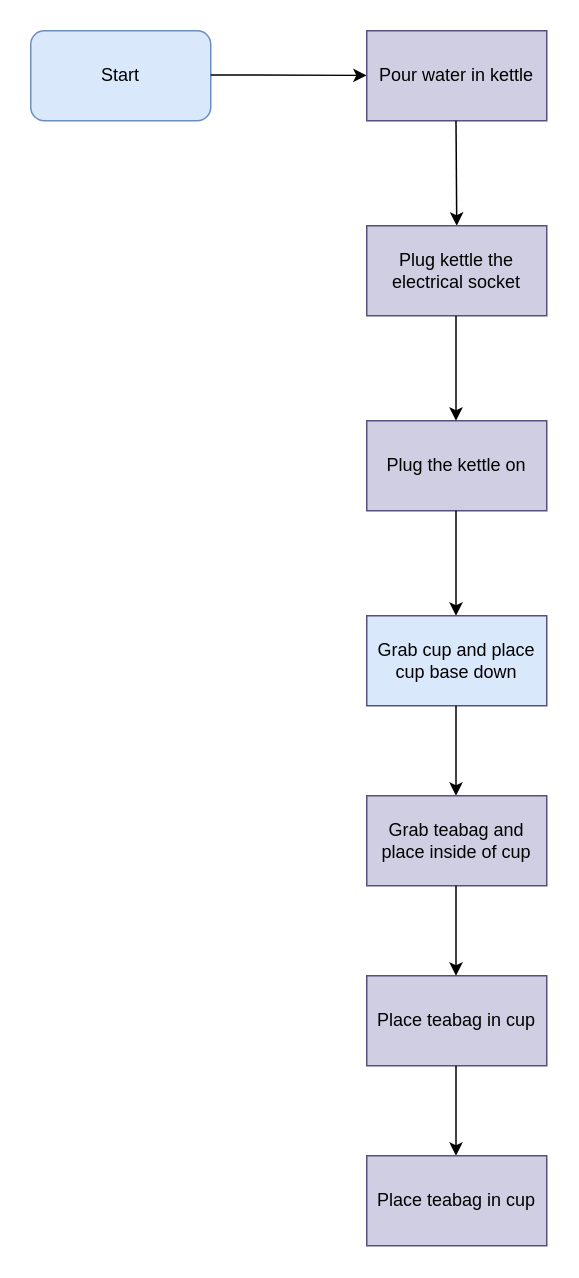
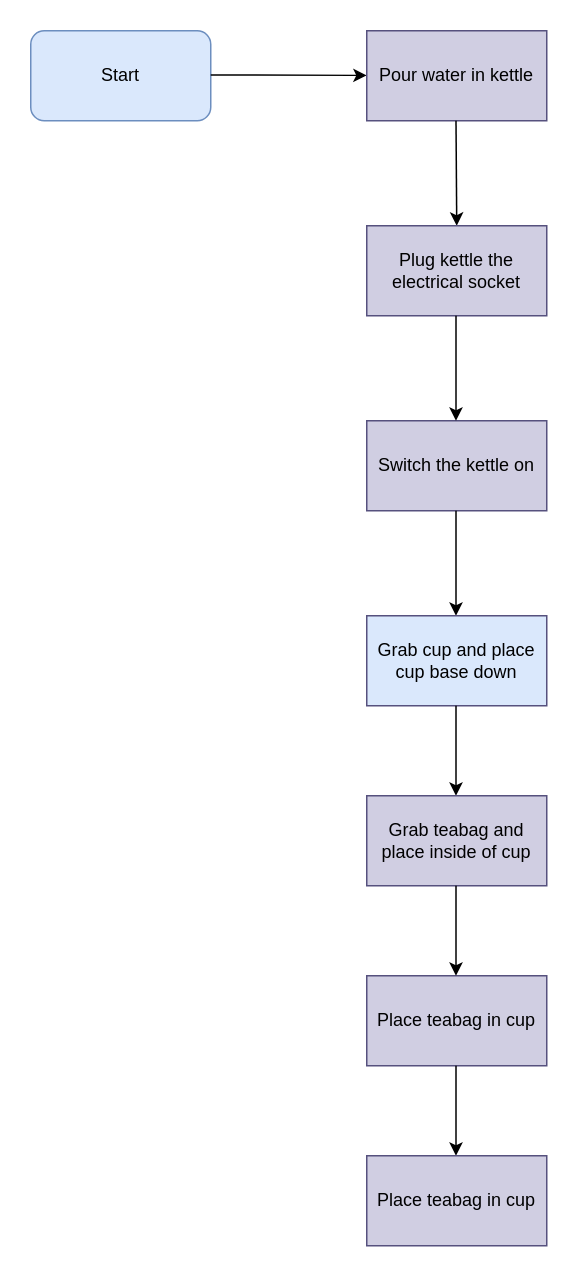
node "Plug the kettle on": label "Plug the kettle on" -> "Switch the kettle on"
